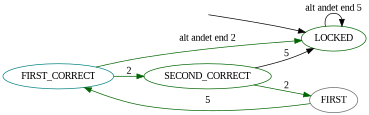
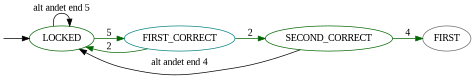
edge "FIRST_CORRECT" -> "LOCKED": label "alt andet end 2" -> "2"
edge "SECOND_CORRECT" -> "LOCKED": label "5" -> "alt andet end 4"
edge "SECOND_CORRECT" -> "FIRST": label "2" -> "4"
edge "FIRST" -> "FIRST_CORRECT": now "LOCKED" -> "FIRST_CORRECT"
